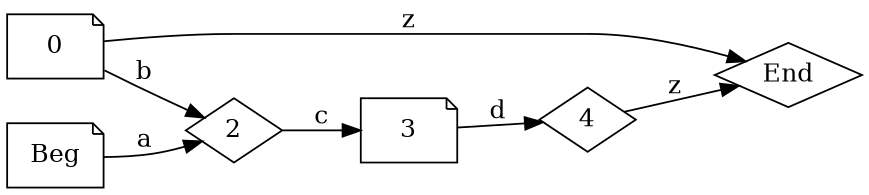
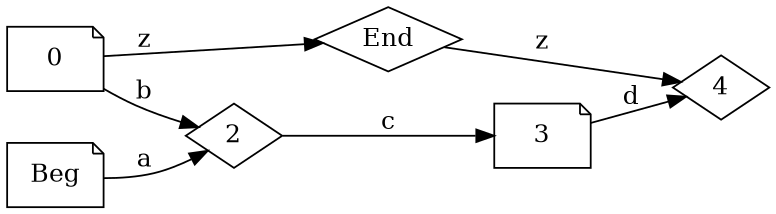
edge "4" -> "End": reversed
